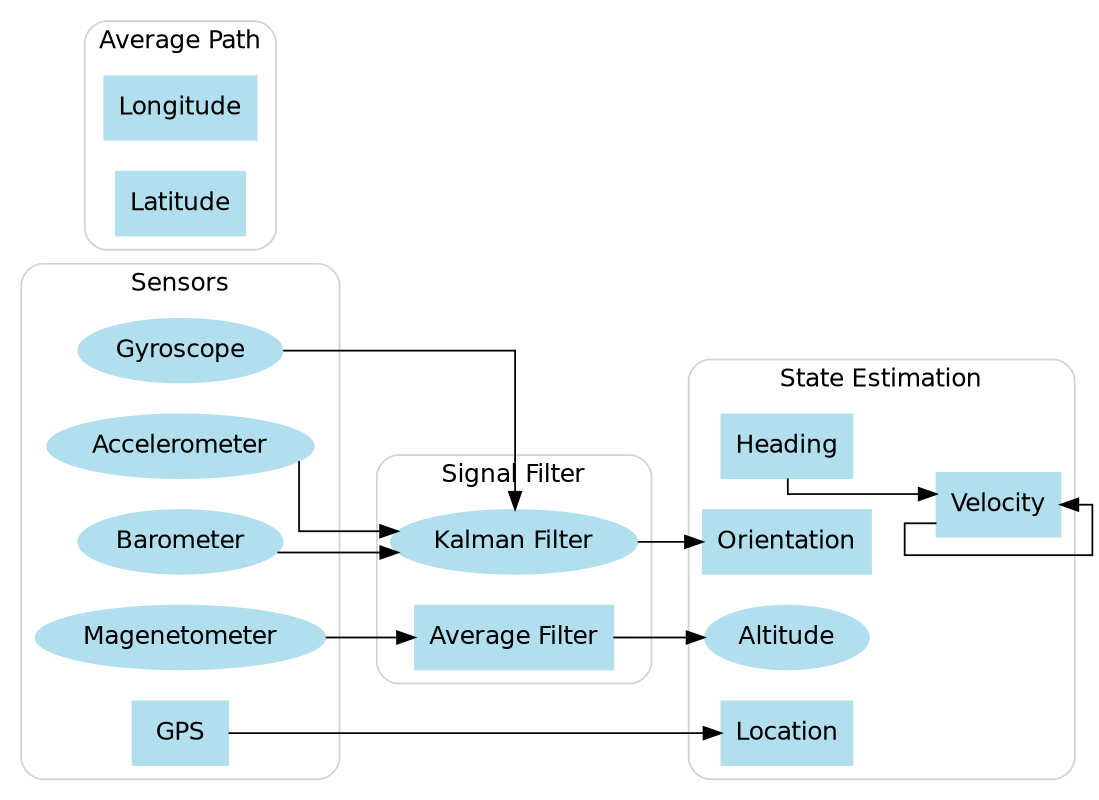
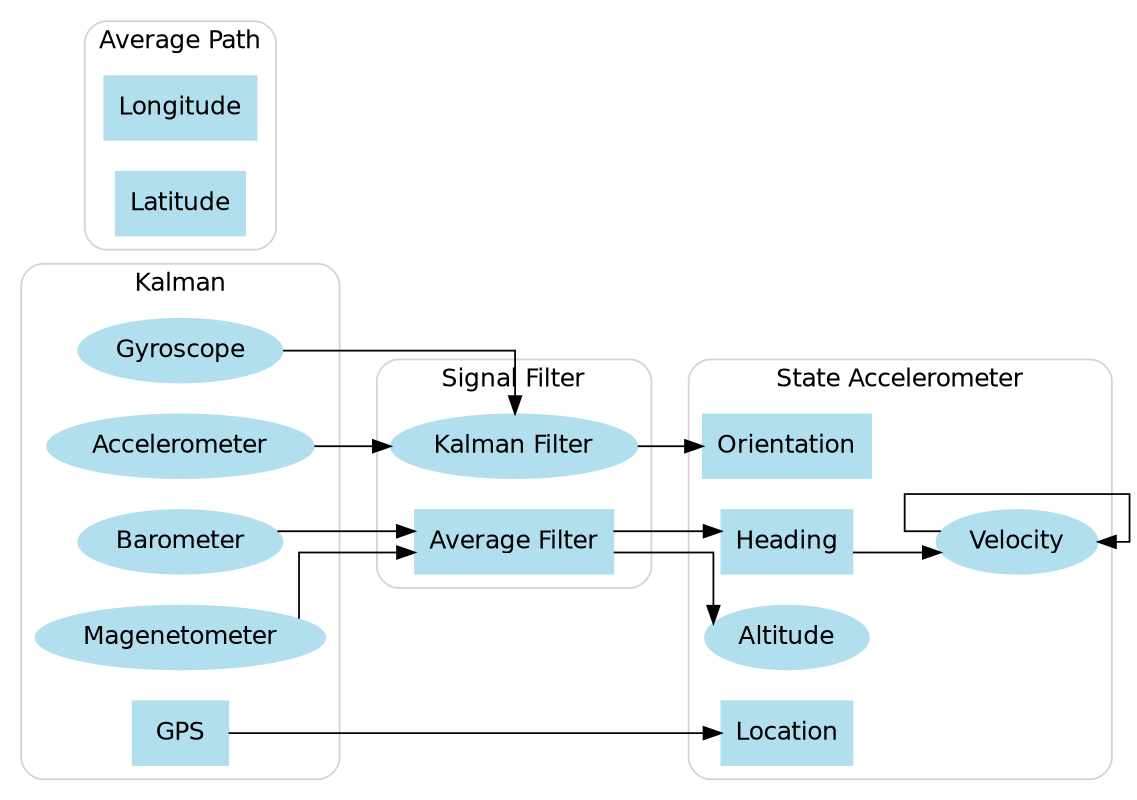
cluster "Sensors": label "Sensors" -> "Kalman"
cluster "State Estimation": label "State Estimation" -> "State Accelerometer"
node "Velocity": shape box -> ellipse
edge "Average Filter" -> "Heading": added
edge "Barometer" -> "Kalman Filter": now "Barometer" -> "Average Filter"
